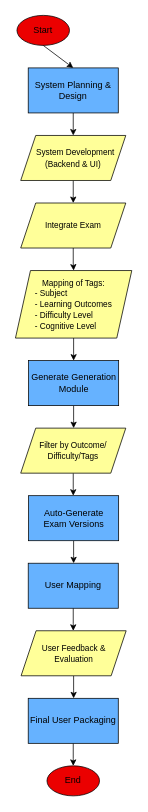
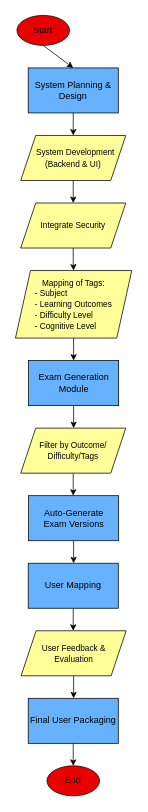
node "Integrate Exam": label "Integrate Exam" -> "Integrate Security"
node "Generate Generation Module": label "Generate Generation Module" -> "Exam Generation Module"
